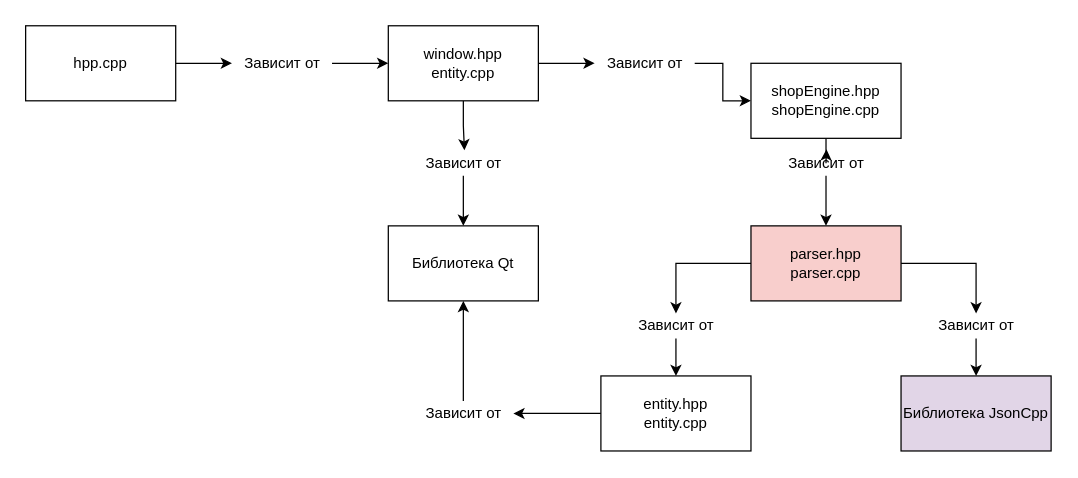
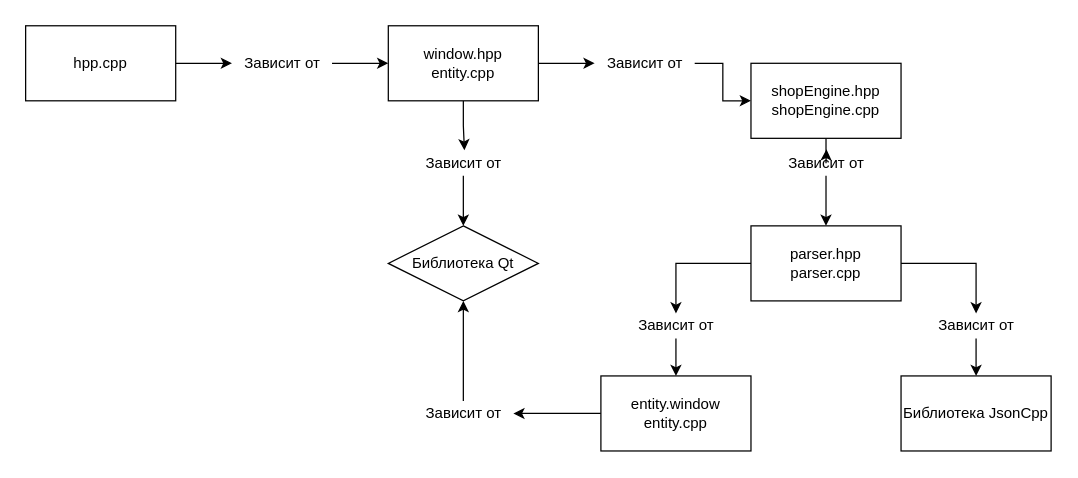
node "Библиотека Qt": shape rectangle -> diamond
node "parser.hpp parser.cpp": fillcolor #f8cecc -> #ffffff
node "entity.hpp entity.cpp": label "entity.hpp entity.cpp" -> "entity.window entity.cpp"
node "Библиотека JsonCpp": fillcolor #e1d5e7 -> #ffffff
